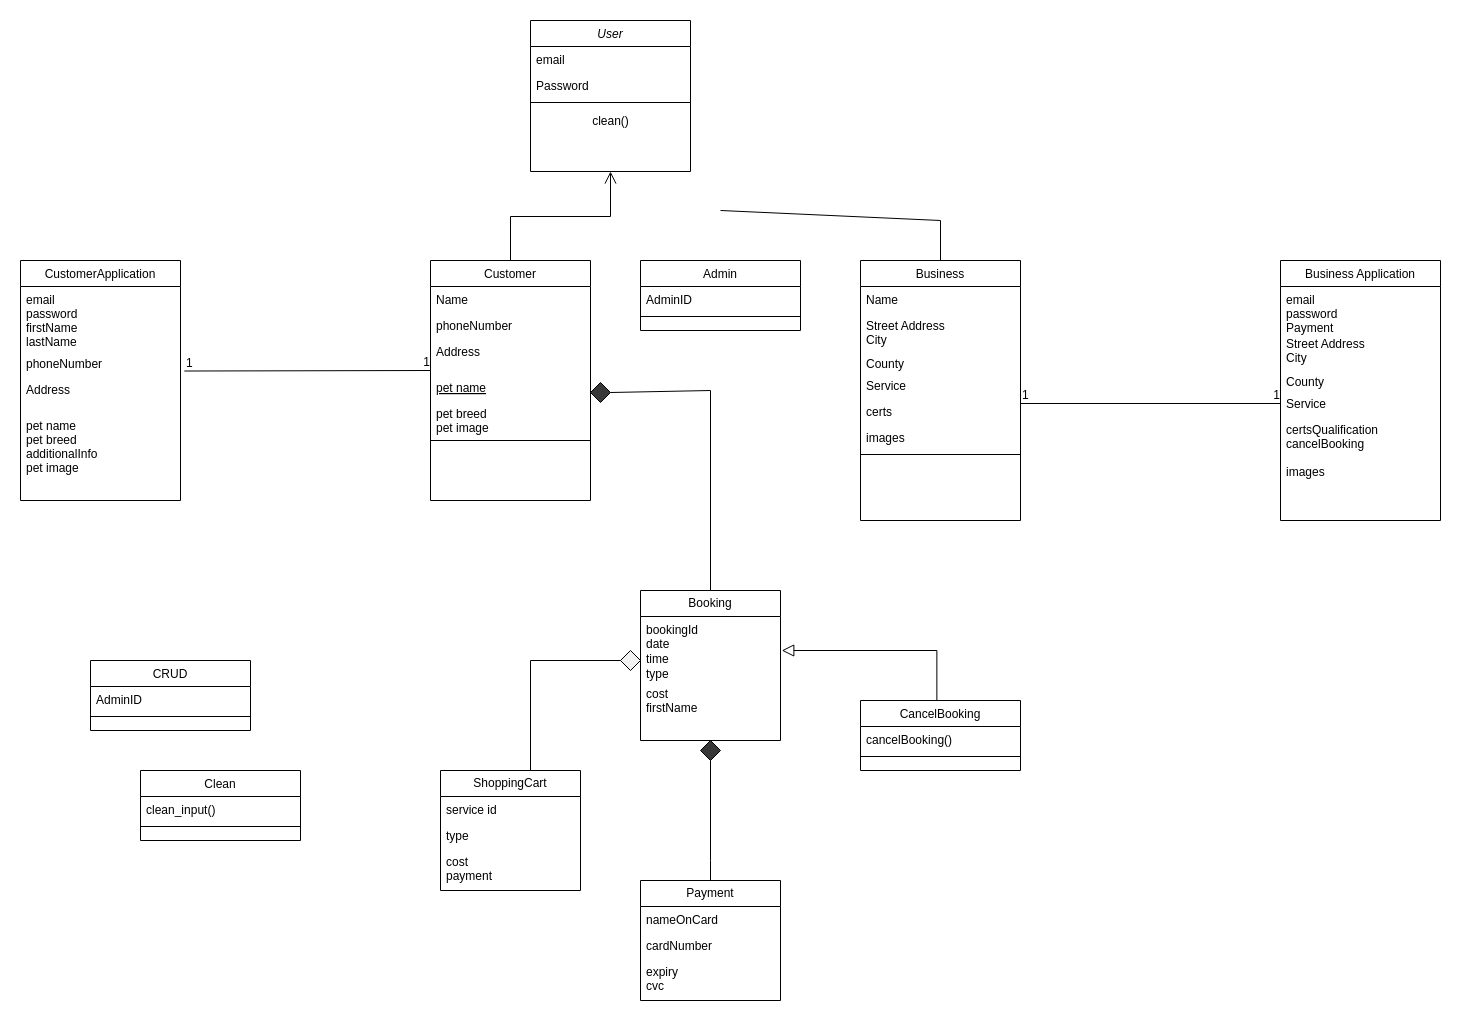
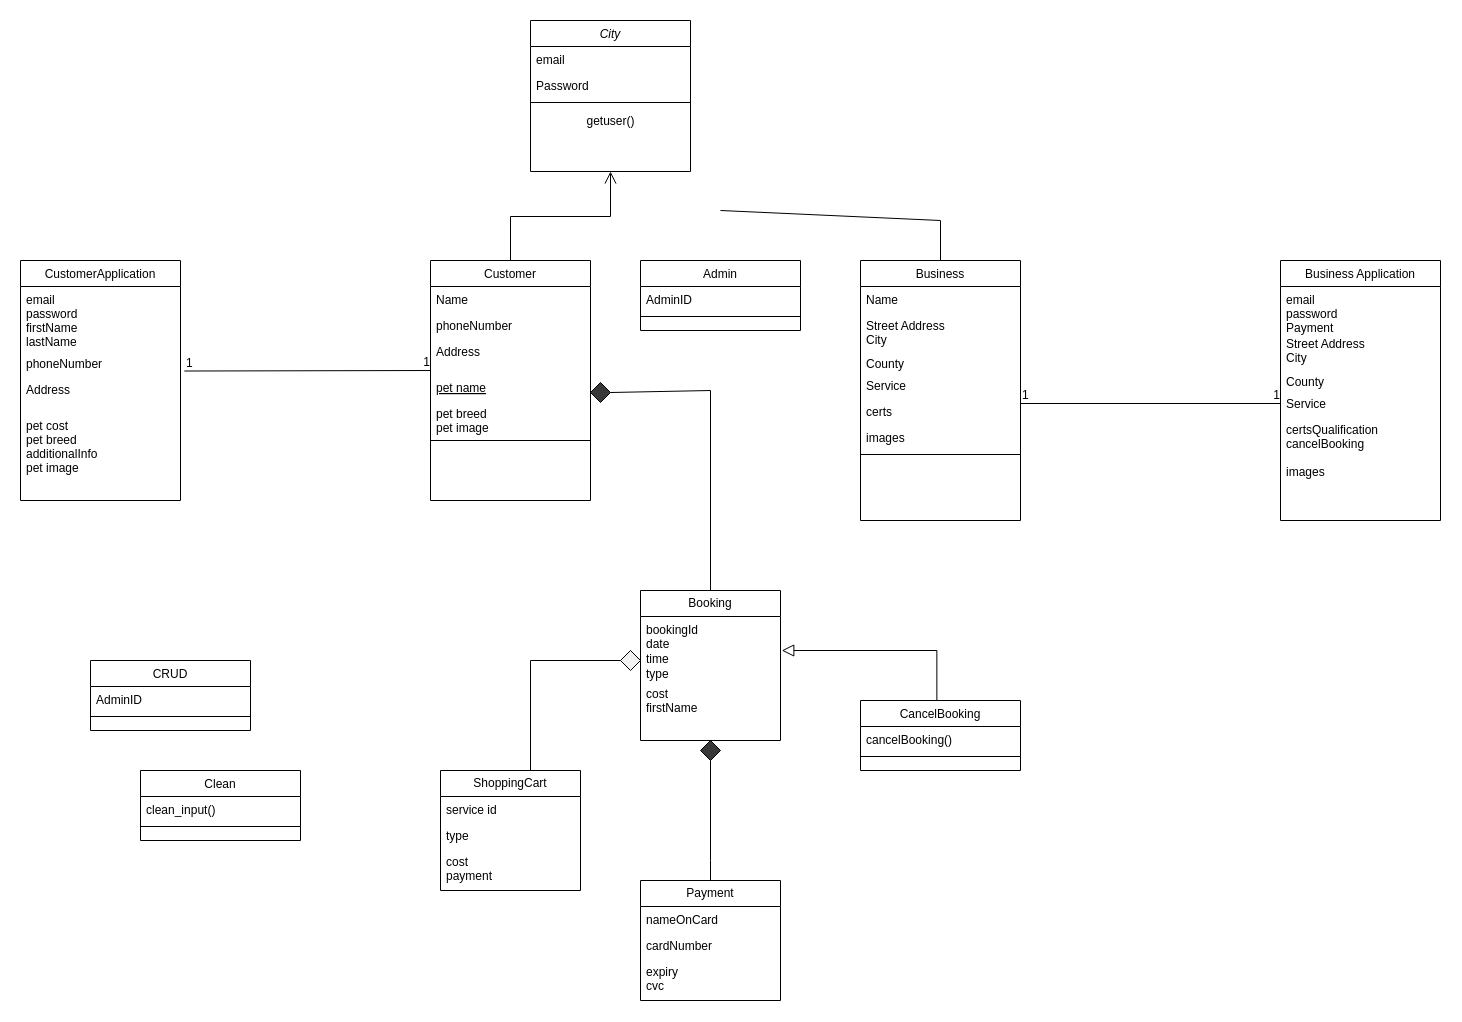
node "User": label "User" -> "City"
node "clean()": label "clean()" -> "getuser()"
node "pet name pet breed additionalInfo pet image": label "pet name pet breed additionalInfo pet image" -> "pet cost pet breed additionalInfo pet image"
